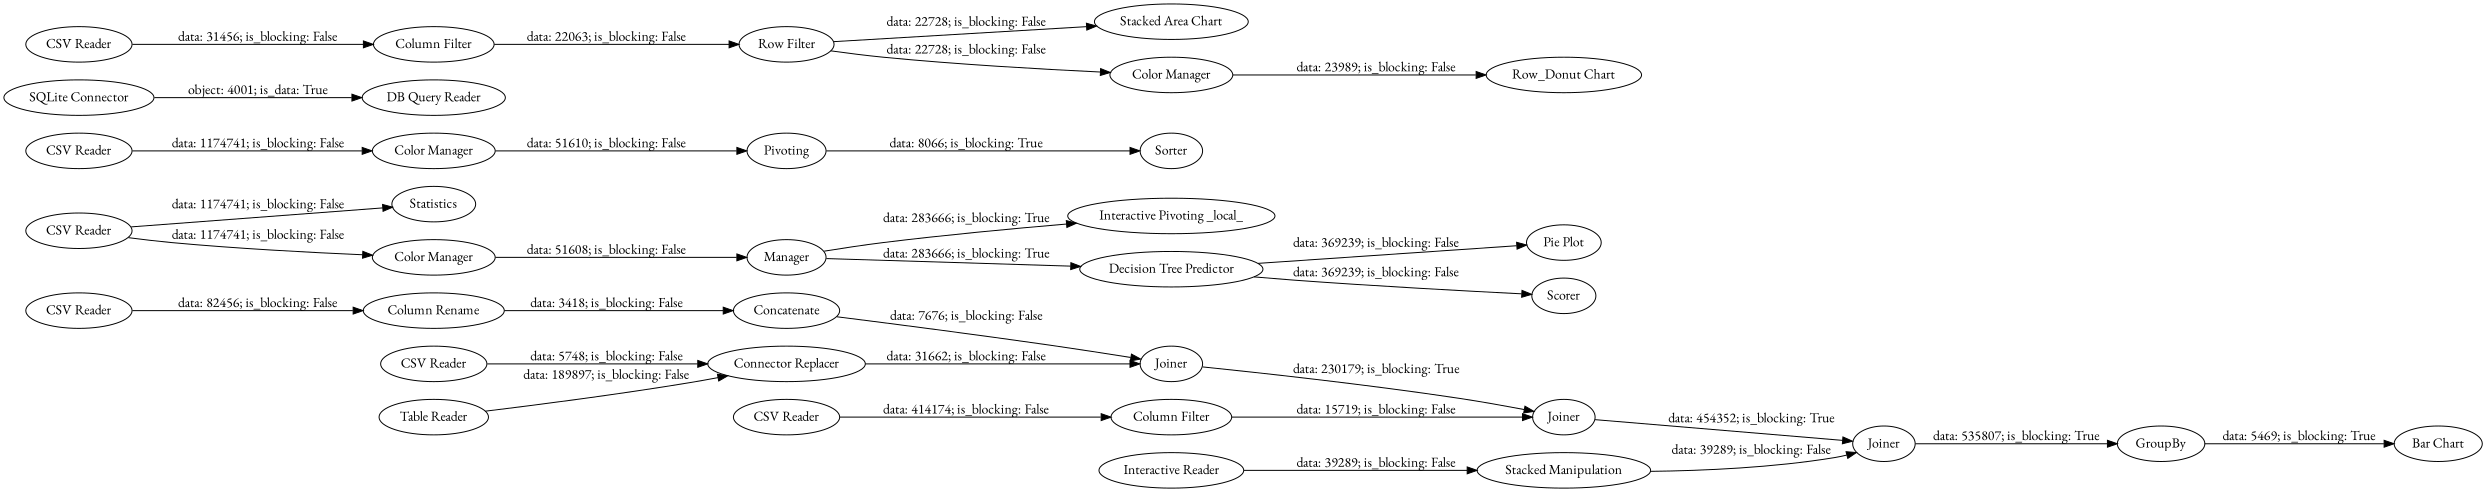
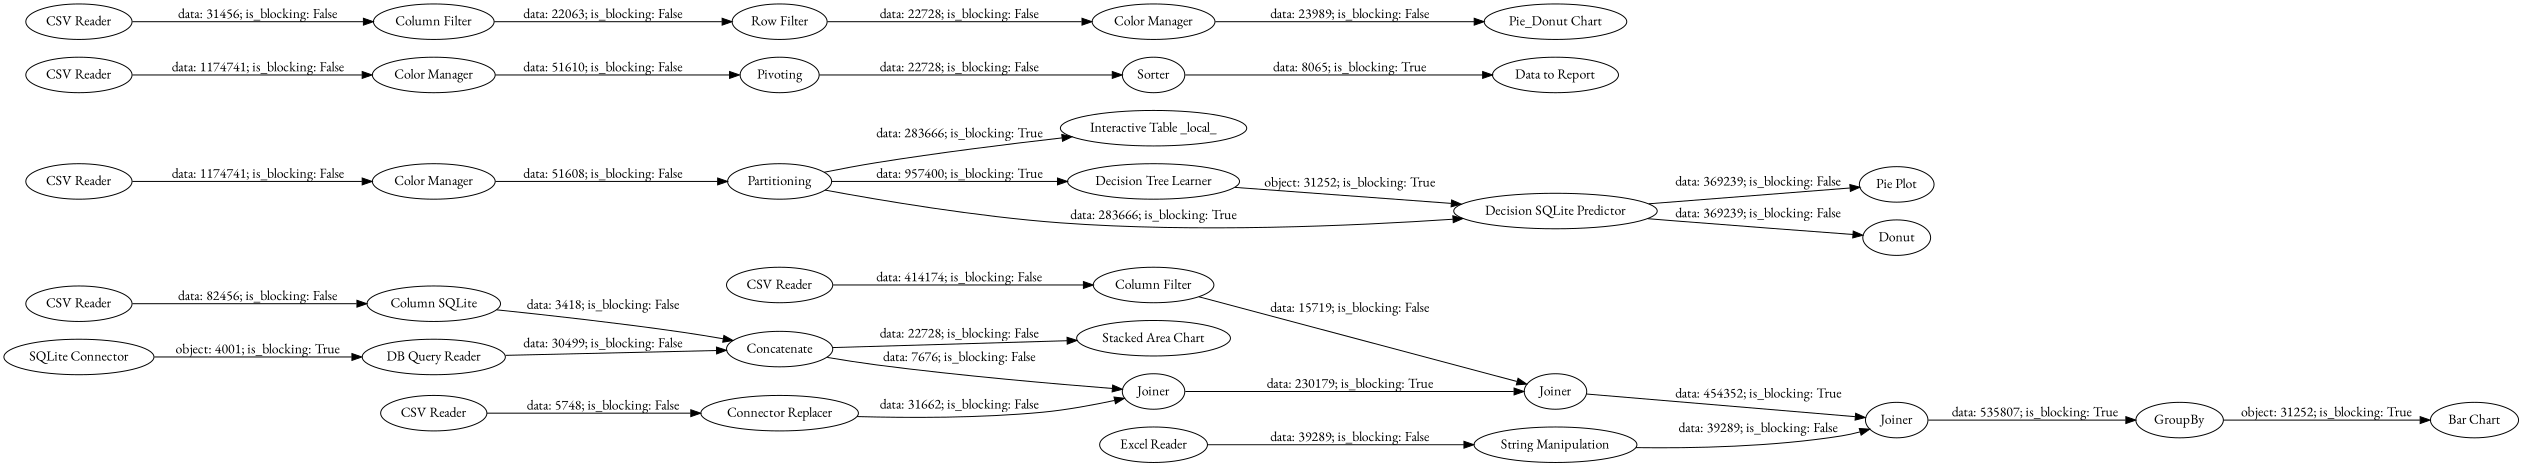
edge "Row Filter" -> "Stacked Area Chart": now "Concatenate" -> "Stacked Area Chart"
node "Data to Report": added
node "Row_Donut Chart": label "Row_Donut Chart" -> "Pie_Donut Chart"
edge "SQLite Connector" -> "DB Query Reader": label "object: 4001; is_data: True" -> "object: 4001; is_blocking: True"
edge "Pivoting" -> "Sorter": label "data: 8066; is_blocking: True" -> "data: 22728; is_blocking: False"
node "Decision Tree Learner": added
node "Statistics": removed
node "Interactive Pivoting _local_": label "Interactive Pivoting _local_" -> "Interactive Table _local_"
node "Manager": label "Manager" -> "Partitioning"
node "Decision Tree Predictor": label "Decision Tree Predictor" -> "Decision SQLite Predictor"
node "Scorer": label "Scorer" -> "Donut"
node "Column Rename": label "Column Rename" -> "Column SQLite"
edge "DB Query Reader" -> "Concatenate": added, label "data: 30499; is_blocking: False"
node "Table Reader": removed
edge "GroupBy" -> "Bar Chart": label "data: 5469; is_blocking: True" -> "object: 31252; is_blocking: True"
node "Interactive Reader": label "Interactive Reader" -> "Excel Reader"
node "Stacked Manipulation": label "Stacked Manipulation" -> "String Manipulation"
